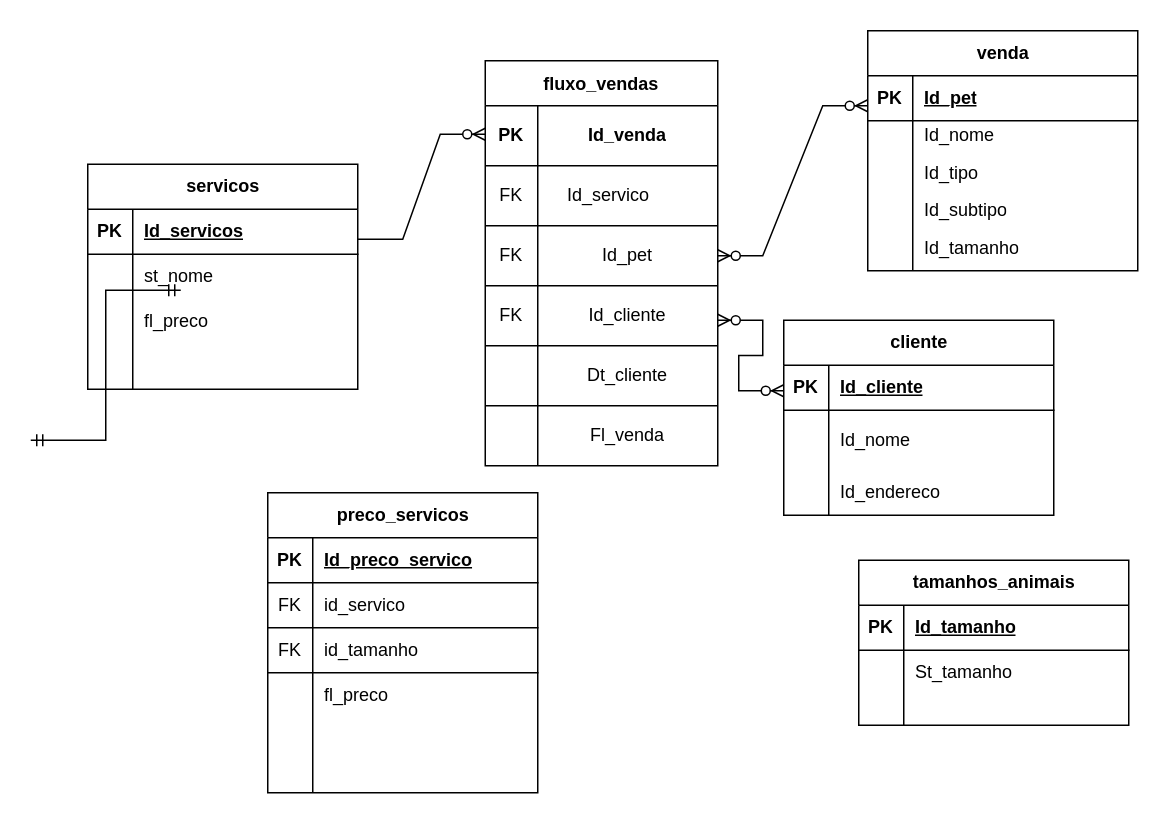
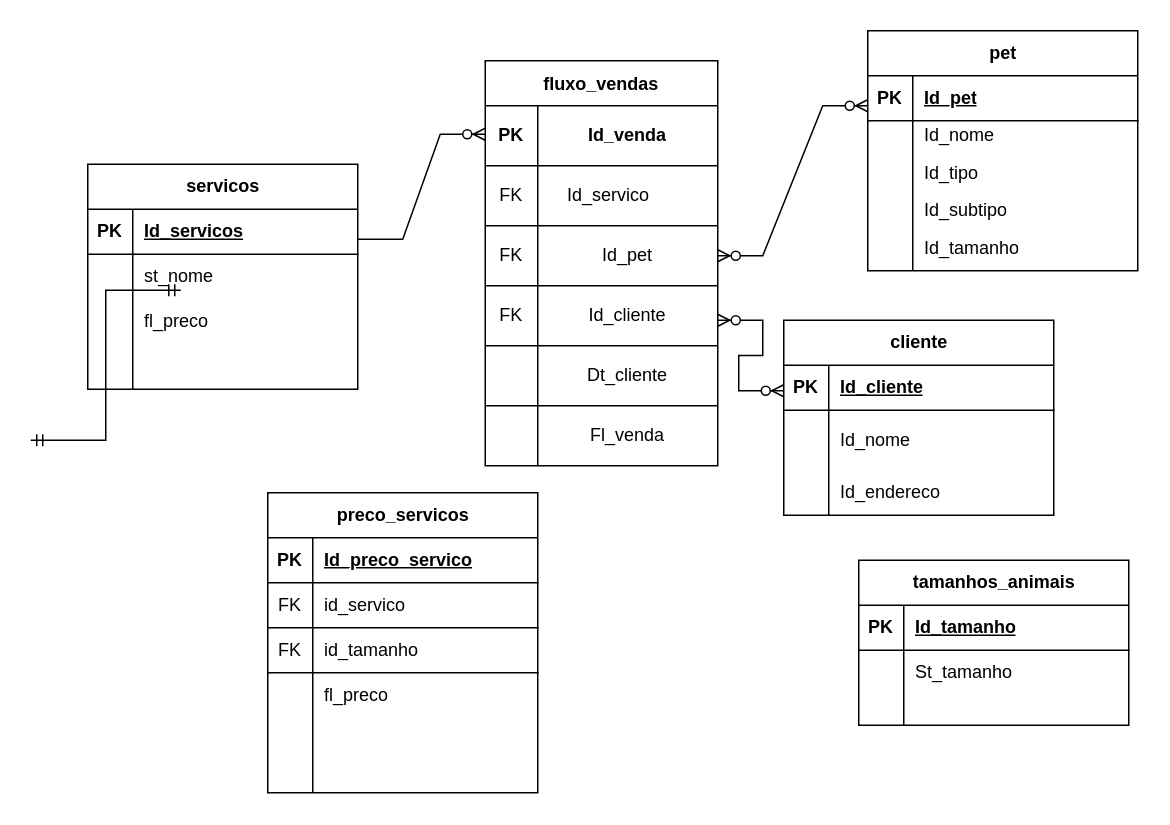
node "venda": label "venda" -> "pet"
